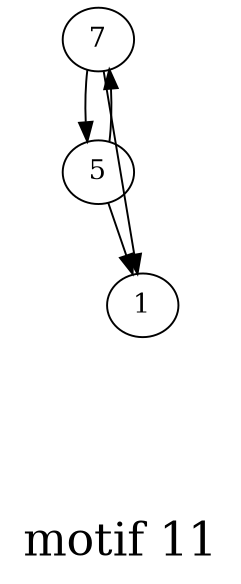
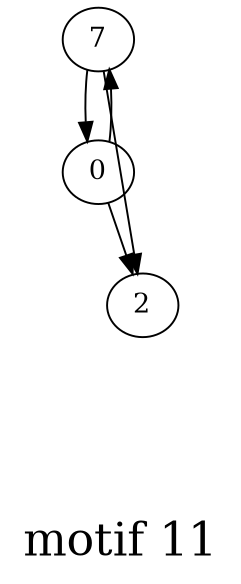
node "5": label "5" -> "0"
node "1": label "1" -> "2"
